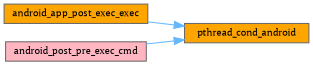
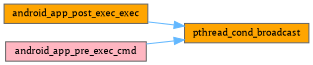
node "pthread_cond_android": label "pthread_cond_android" -> "pthread_cond_broadcast"
node "android_post_pre_exec_cmd": label "android_post_pre_exec_cmd" -> "android_app_pre_exec_cmd"
